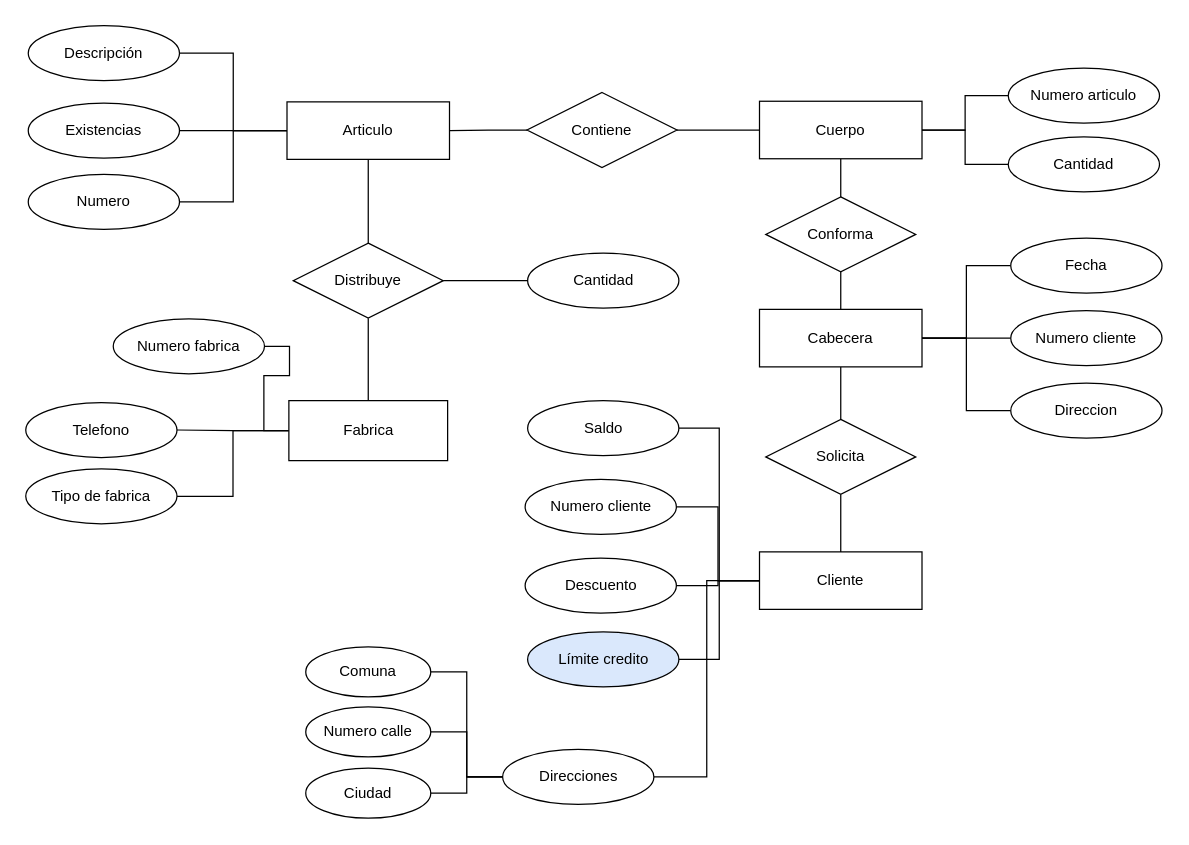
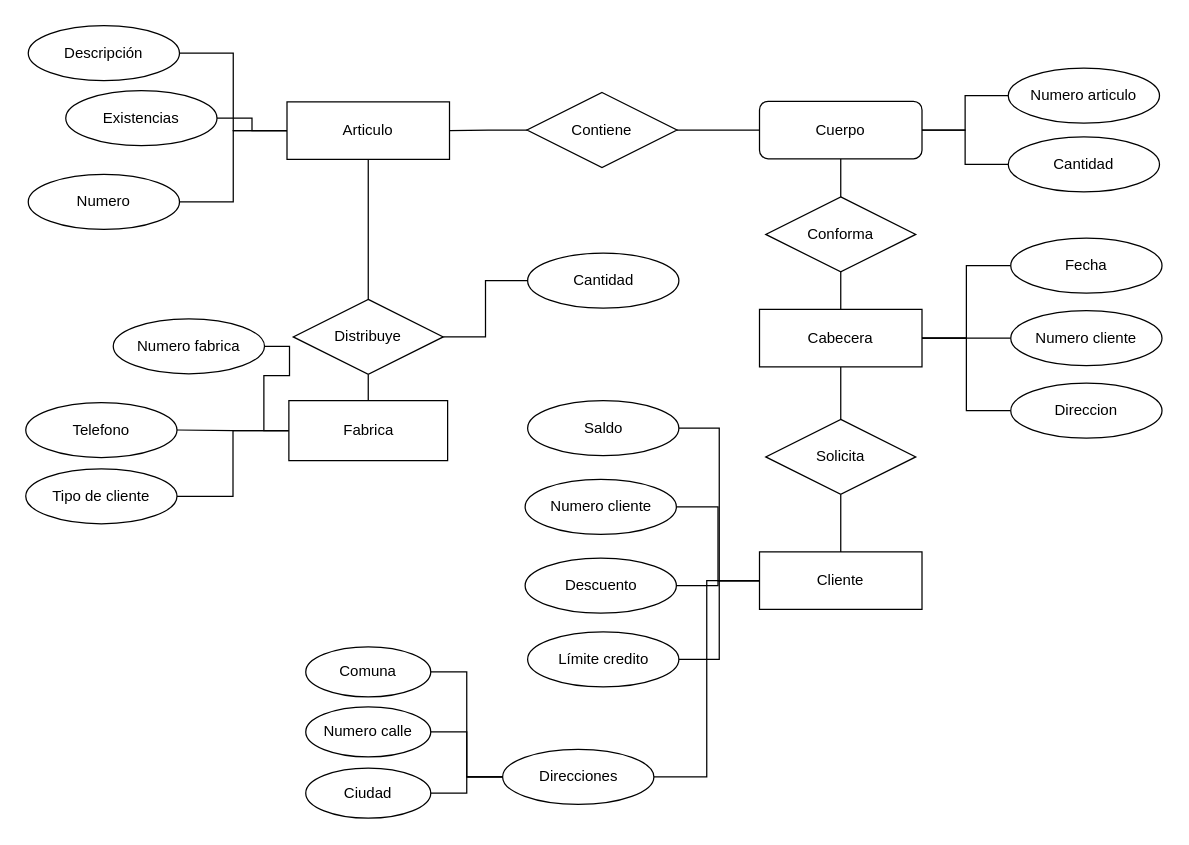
node "Cuerpo": shape rectangle -> rounded rectangle
node "Existencias": moved (104, 131) -> (141, 118)
node "Distribuye": moved (368, 281) -> (368, 337)
node "Tipo de fabrica": label "Tipo de fabrica" -> "Tipo de cliente"
node "Límite credito": fillcolor #dae8fc -> #ffffff
